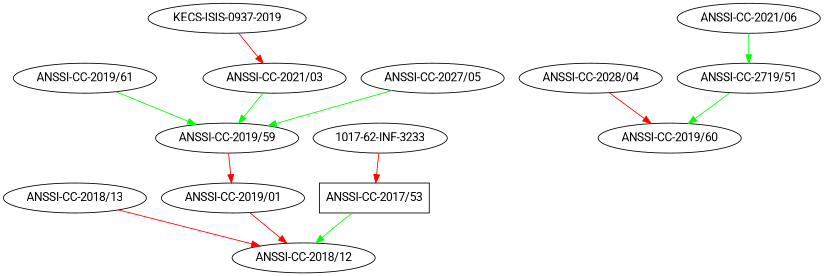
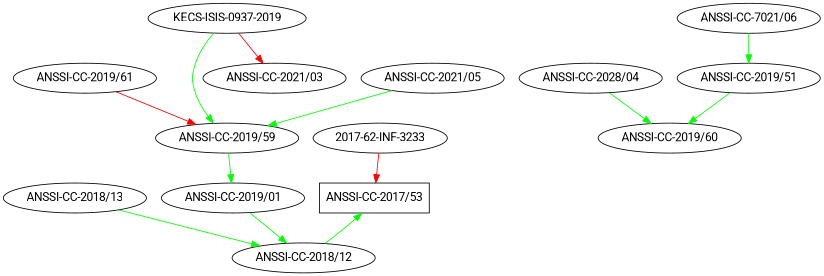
node "ANSSI-CC-2021/06": label "ANSSI-CC-2021/06" -> "ANSSI-CC-7021/06"
node "ANSSI-CC-2027/05": label "ANSSI-CC-2027/05" -> "ANSSI-CC-2021/05"
node "ANSSI-CC-2719/51": label "ANSSI-CC-2719/51" -> "ANSSI-CC-2019/51"
edge "ANSSI-CC-2021/03" -> "ANSSI-CC-2019/59": now "KECS-ISIS-0937-2019" -> "ANSSI-CC-2019/59"
edge "ANSSI-CC-2028/04" -> "ANSSI-CC-2019/60": color red -> green
edge "ANSSI-CC-2019/61" -> "ANSSI-CC-2019/59": color green -> red
node "1017-62-INF-3233": label "1017-62-INF-3233" -> "2017-62-INF-3233"
edge "ANSSI-CC-2019/59" -> "ANSSI-CC-2019/01": color red -> green
edge "ANSSI-CC-2019/01" -> "ANSSI-CC-2018/12": color red -> green
edge "ANSSI-CC-2017/53" -> "ANSSI-CC-2018/12": reversed
edge "ANSSI-CC-2018/13" -> "ANSSI-CC-2018/12": color red -> green
